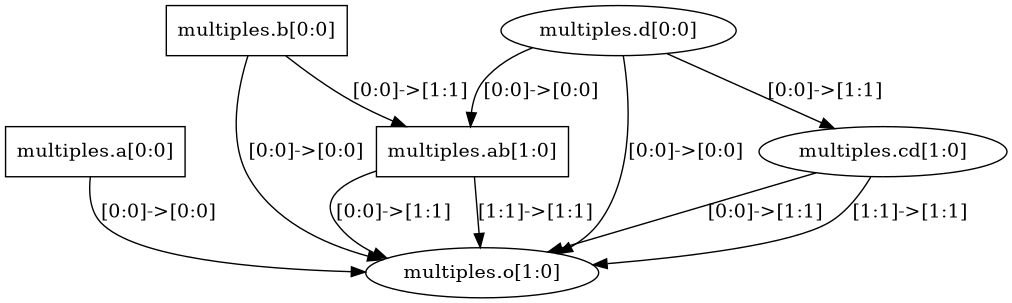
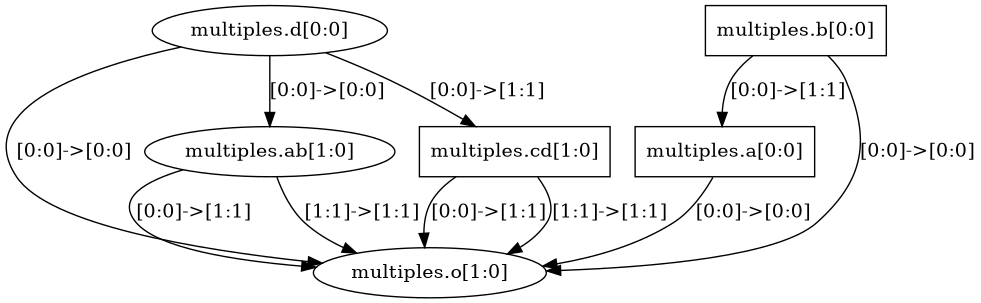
edge "multiples.b[0:0]" -> "multiples.ab[1:0]": now "multiples.b[0:0]" -> "multiples.a[0:0]"
node "multiples.ab[1:0]": shape box -> ellipse
node "multiples.cd[1:0]": shape ellipse -> box
